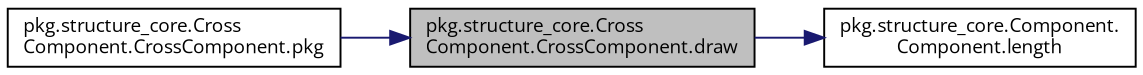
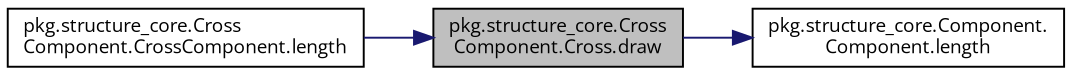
node "pkg.structure_core.Cross Component.CrossComponent.pkg": label "pkg.structure_core.Cross Component.CrossComponent.pkg" -> "pkg.structure_core.Cross Component.CrossComponent.length"
node "pkg.structure_core.Cross Component.CrossComponent.draw": label "pkg.structure_core.Cross Component.CrossComponent.draw" -> "pkg.structure_core.Cross Component.Cross.draw"
